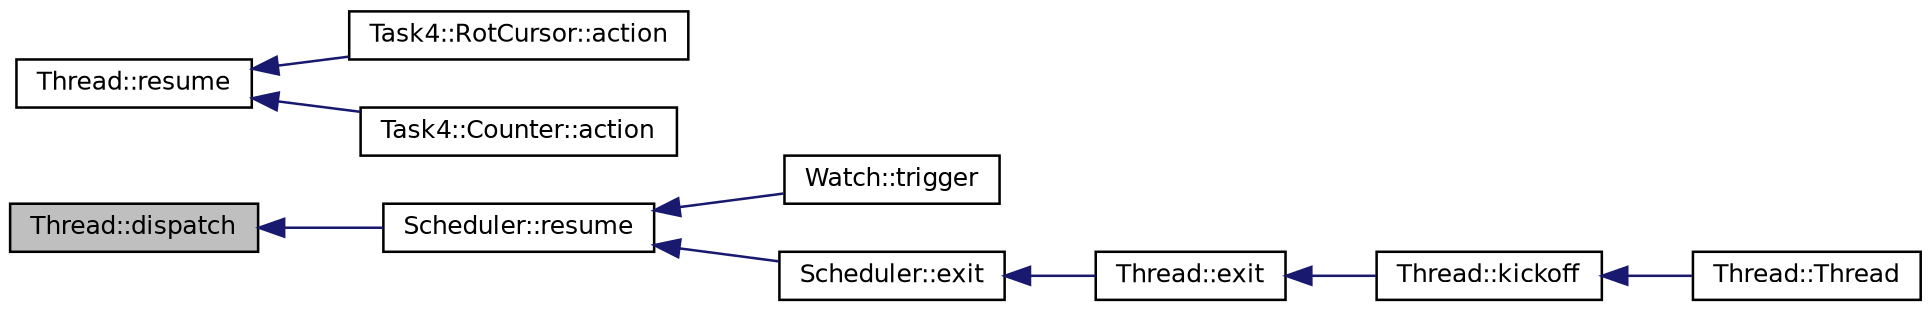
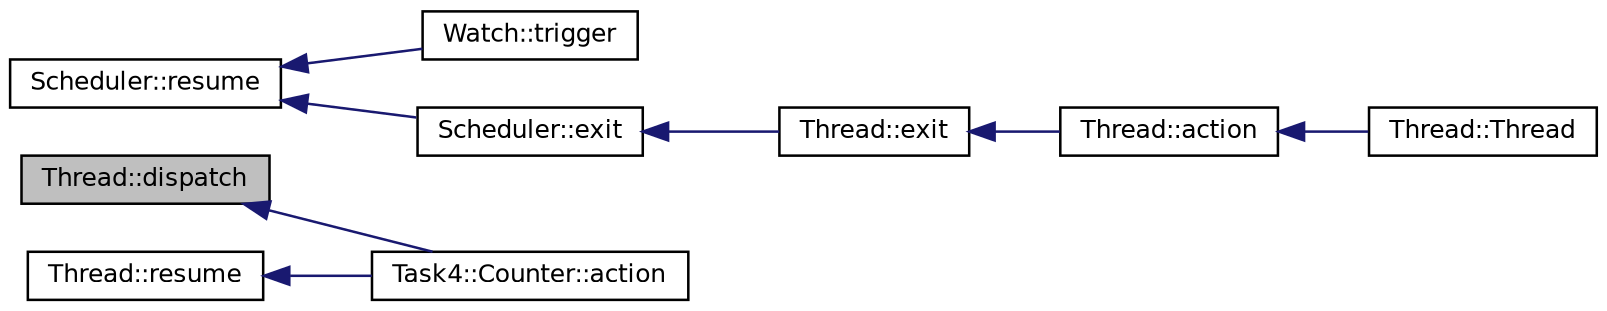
node "Task4::RotCursor::action": removed
edge "Scheduler::resume" -> "Thread::dispatch": now "Task4::Counter::action" -> "Thread::dispatch"
node "Thread::kickoff": label "Thread::kickoff" -> "Thread::action"
